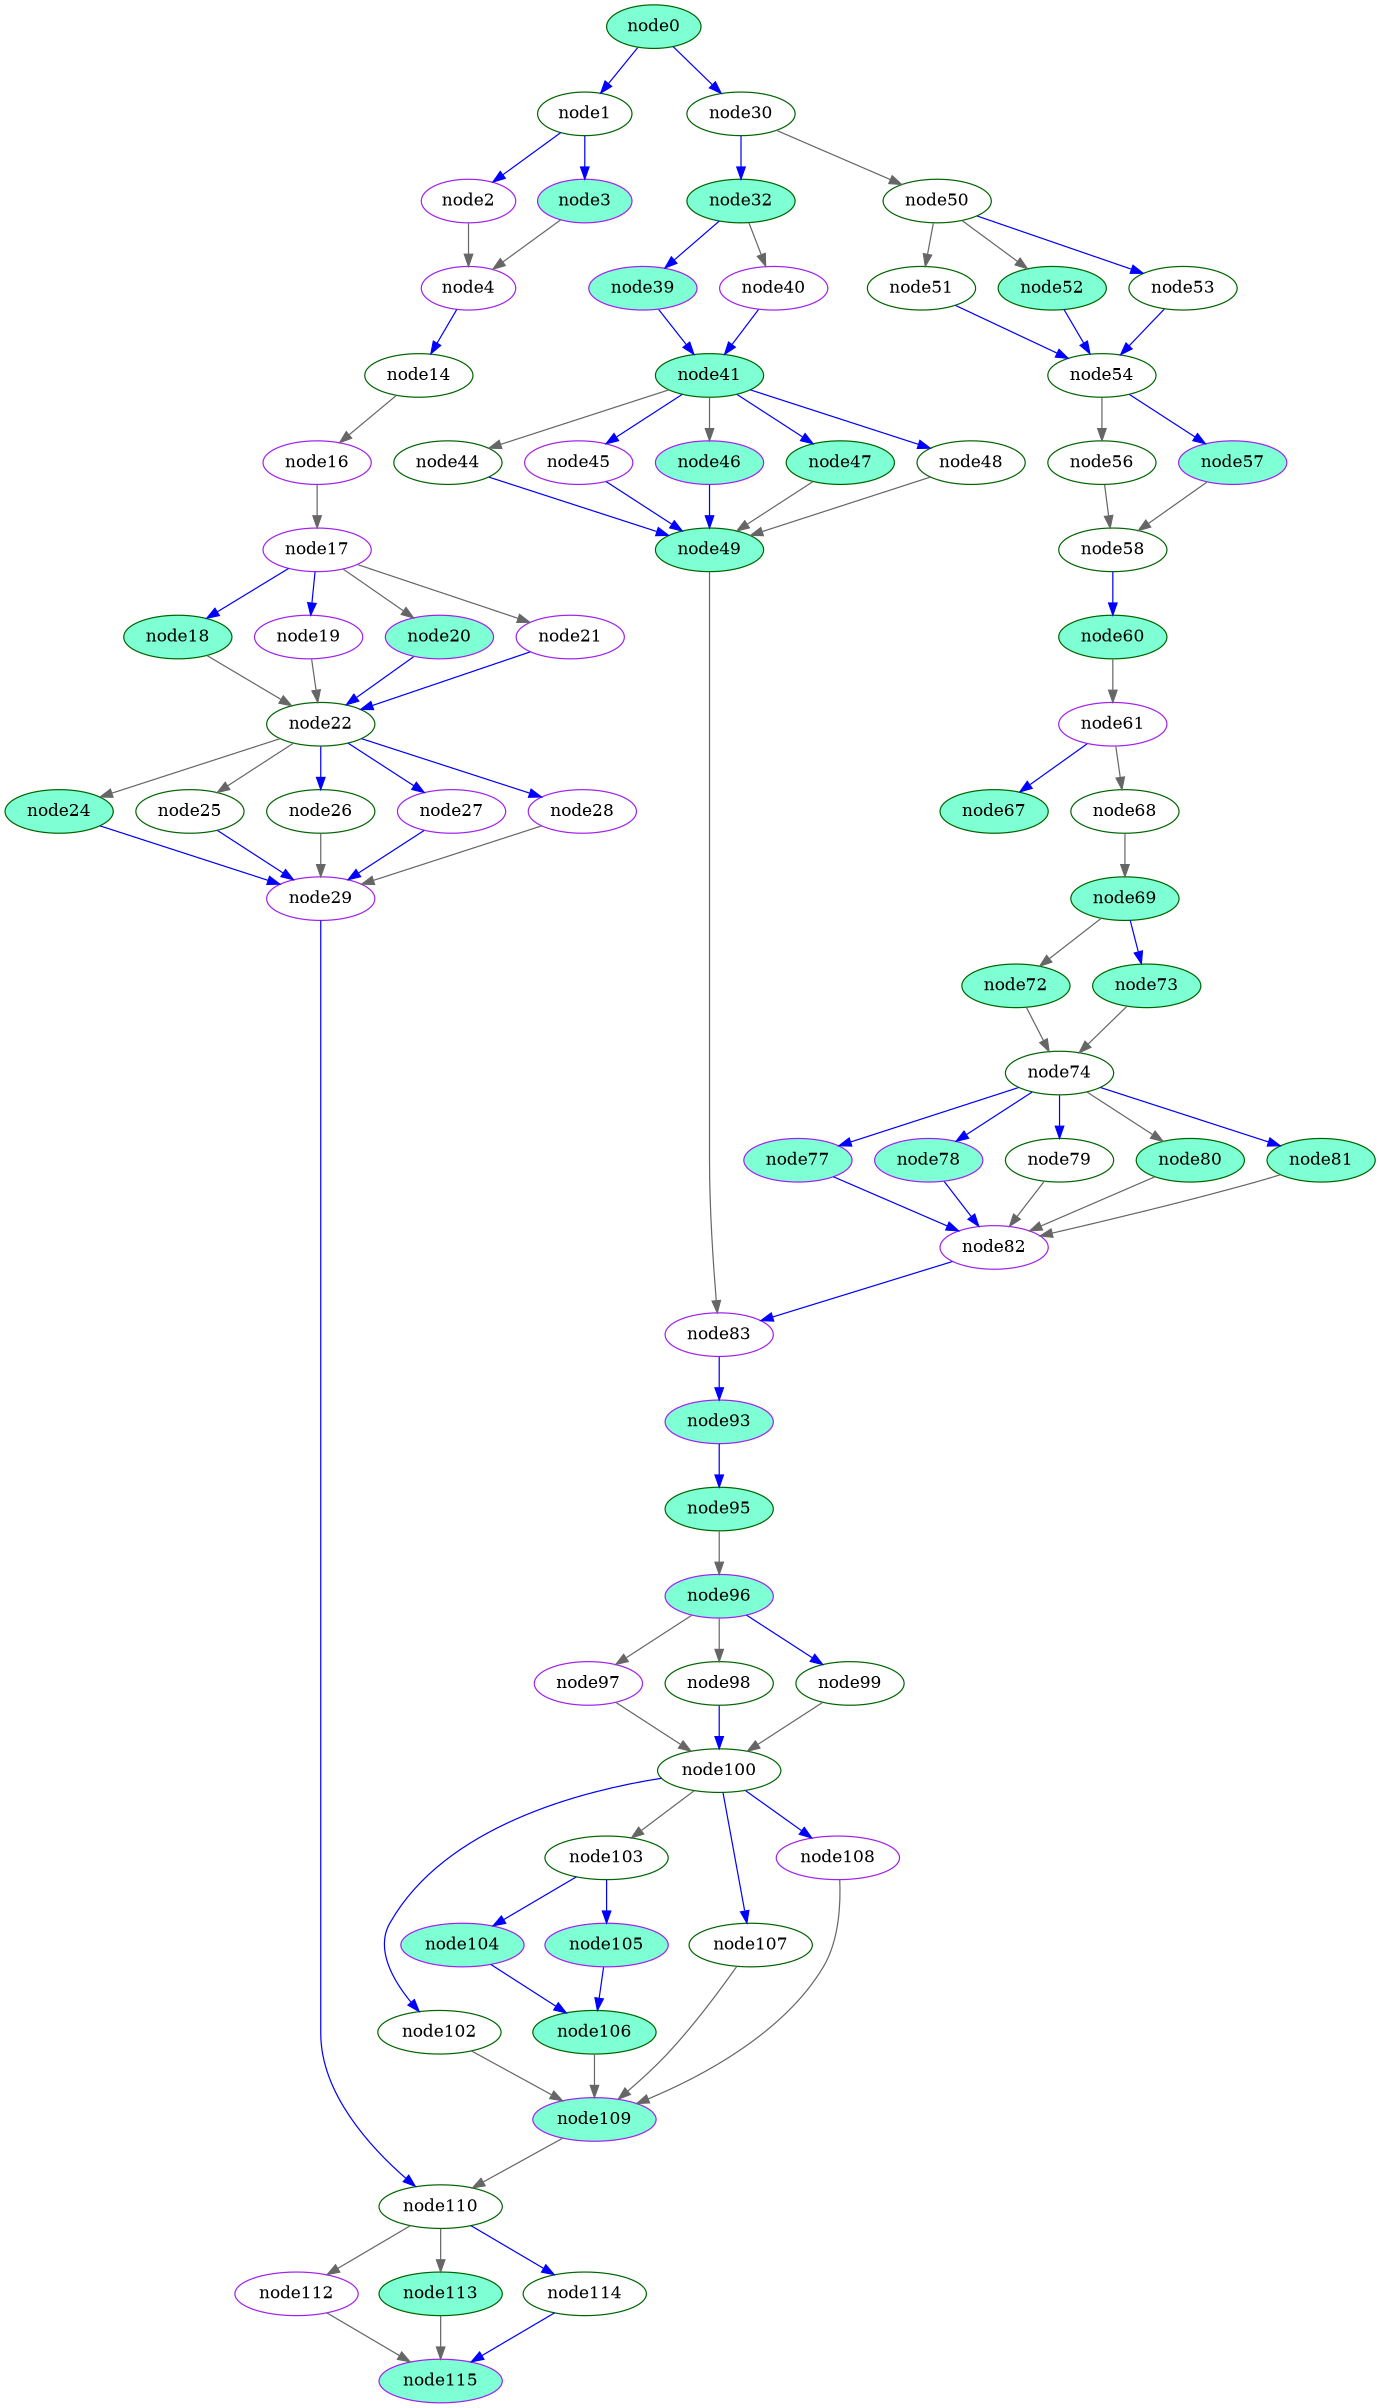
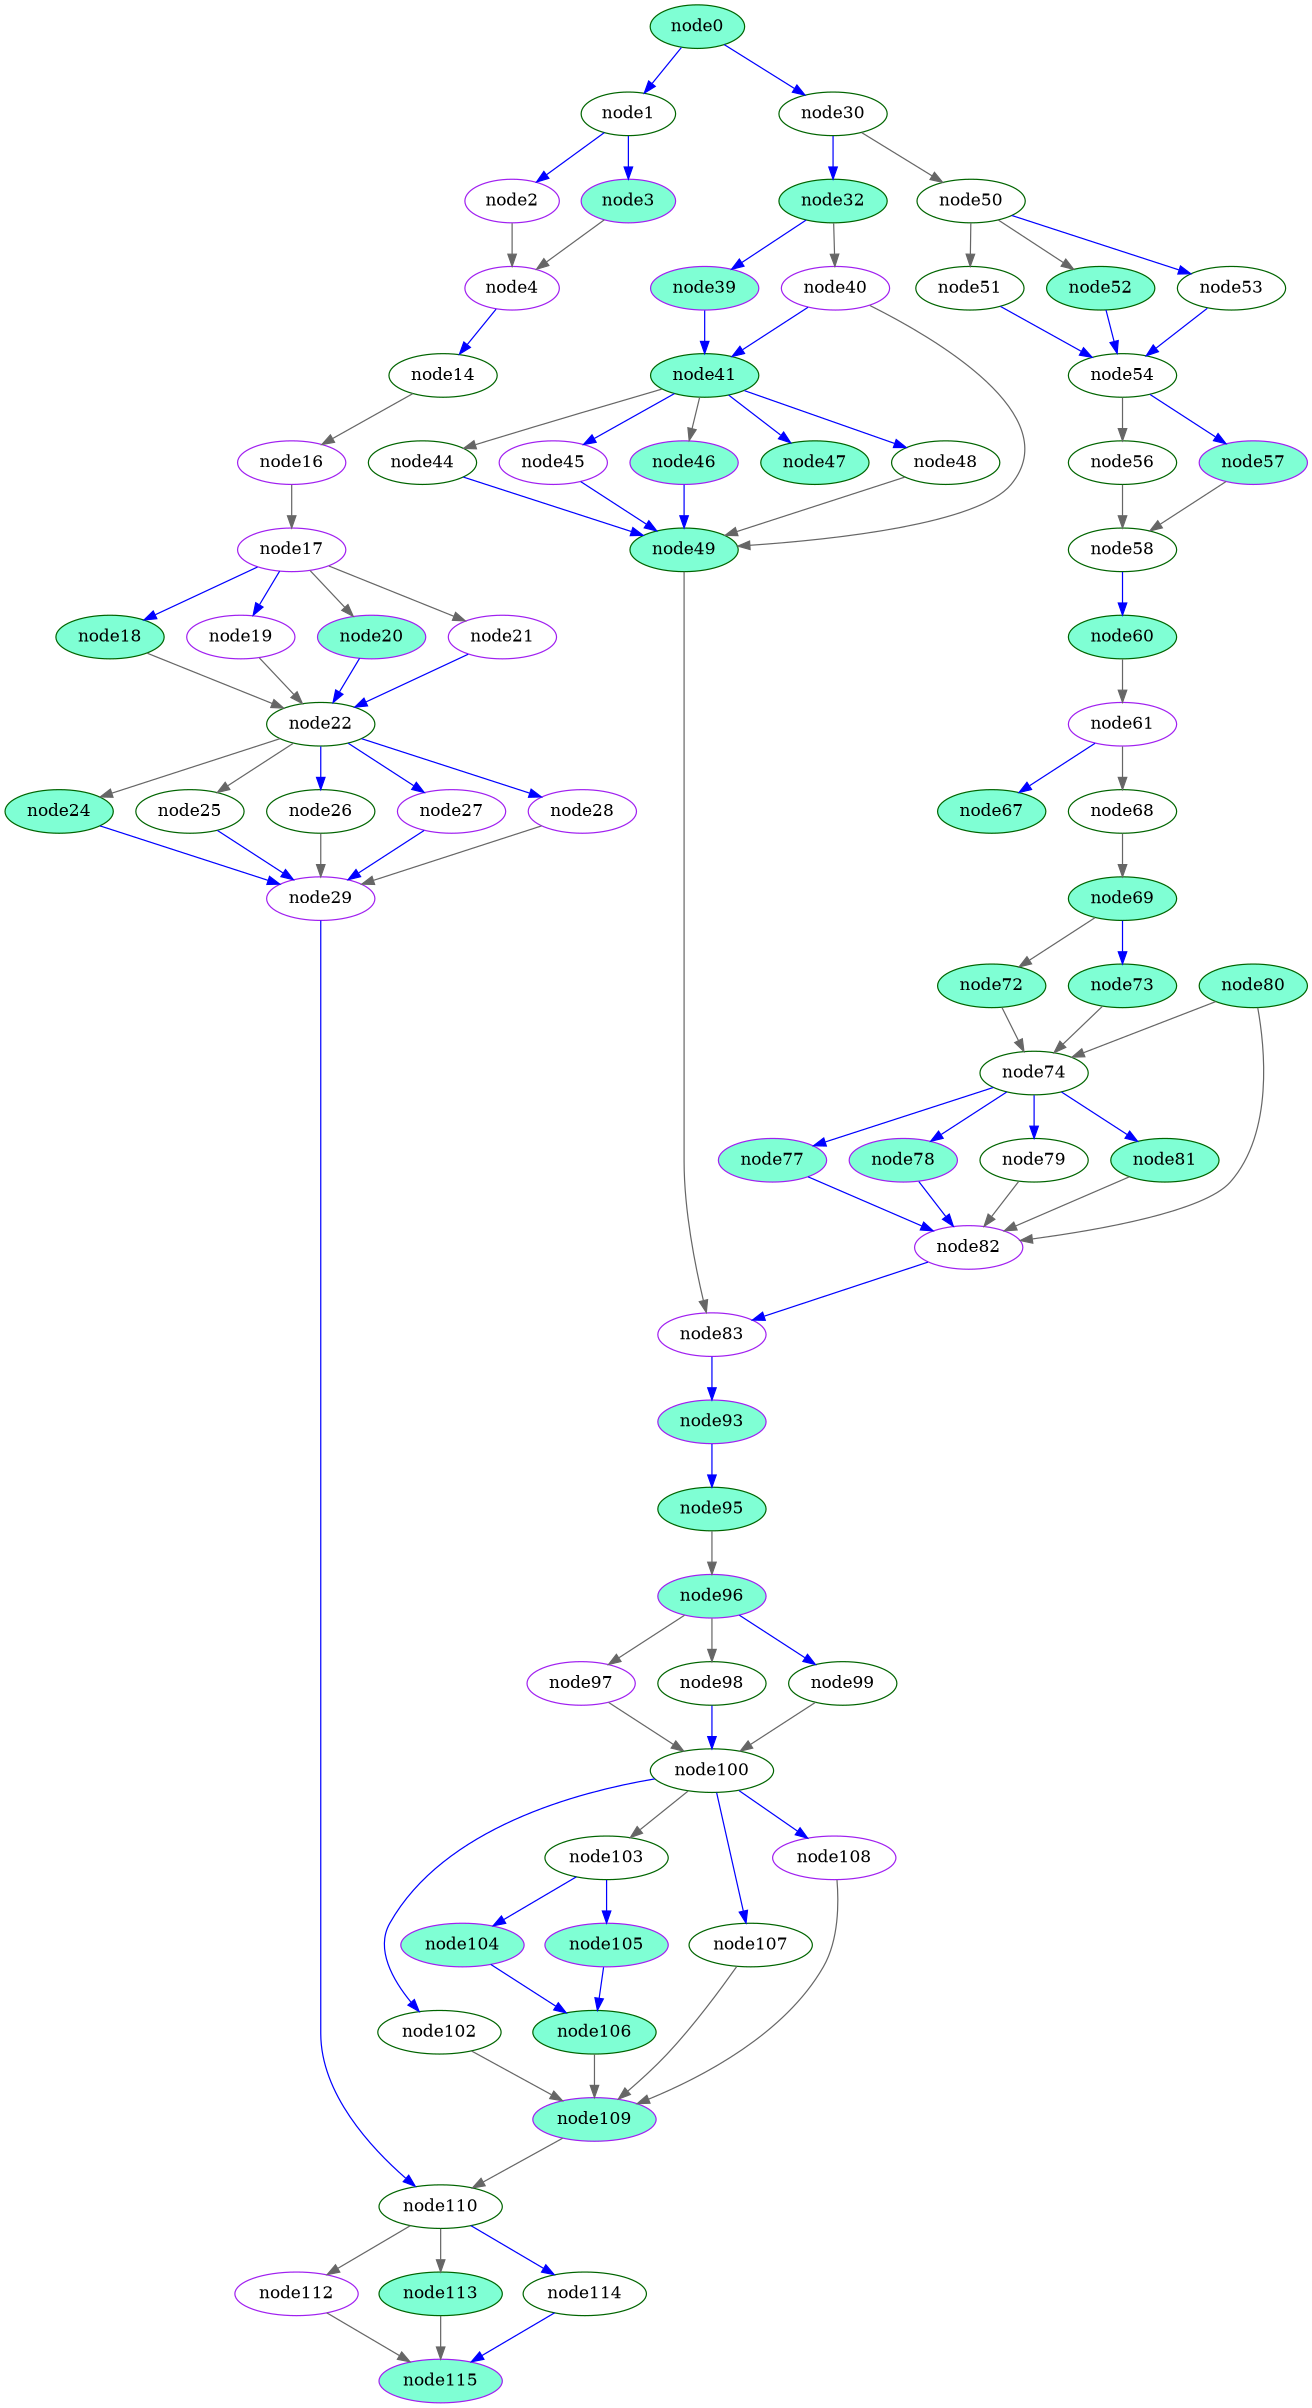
edge "node47" -> "node49": now "node40" -> "node49"
edge "node74" -> "node80": reversed
